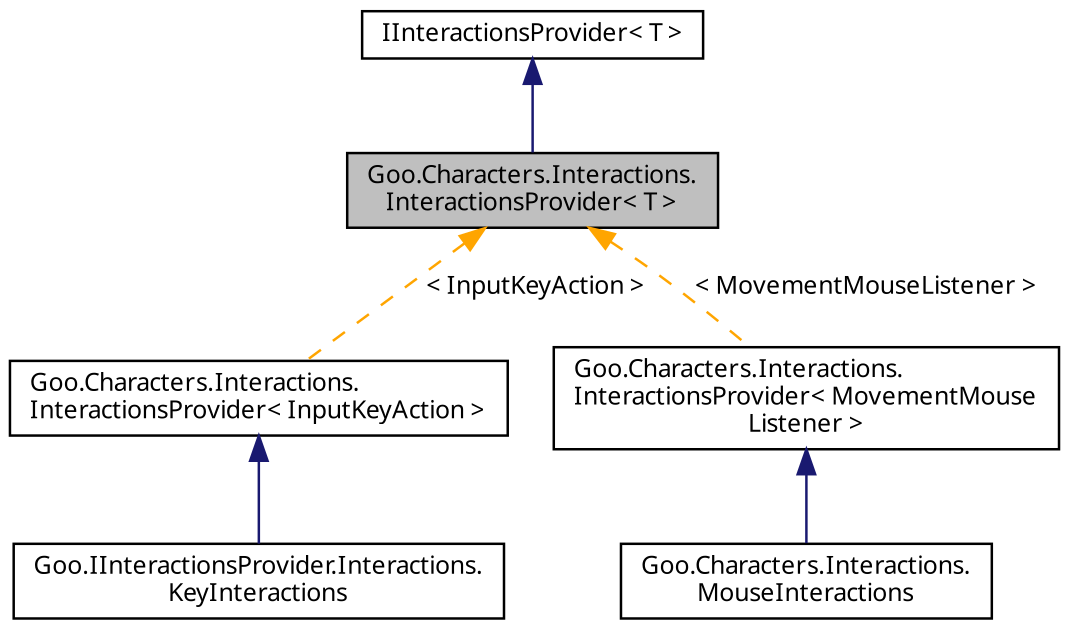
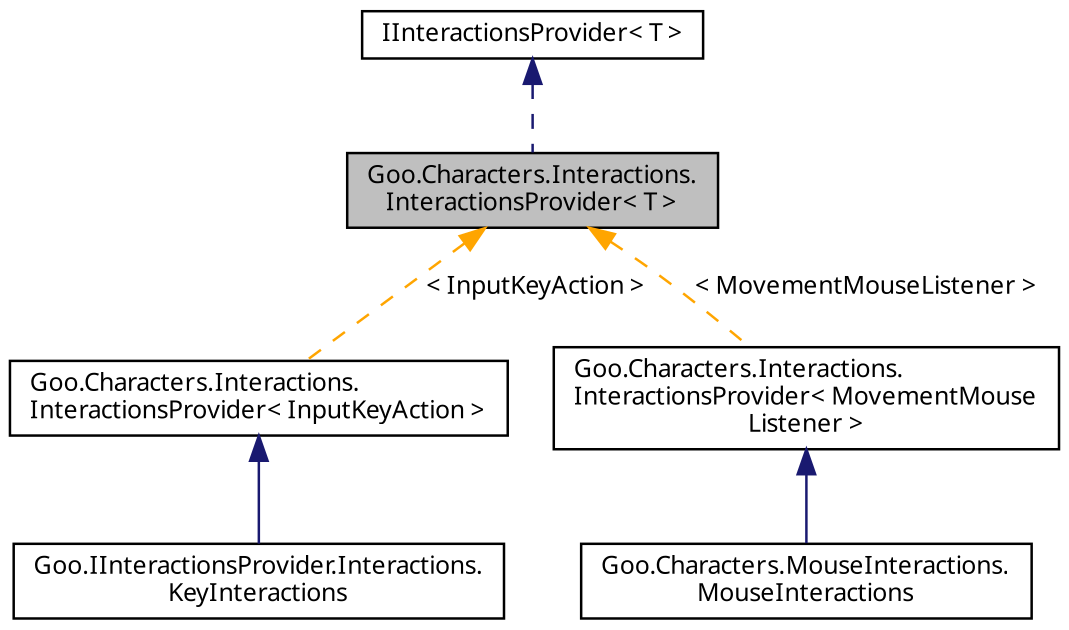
edge "Goo.Characters.Interactions. InteractionsProvider< T >" -> "IInteractionsProvider< T >": style solid -> dashed
node "Goo.Characters.Interactions. MouseInteractions": label "Goo.Characters.Interactions. MouseInteractions" -> "Goo.Characters.MouseInteractions. MouseInteractions"
